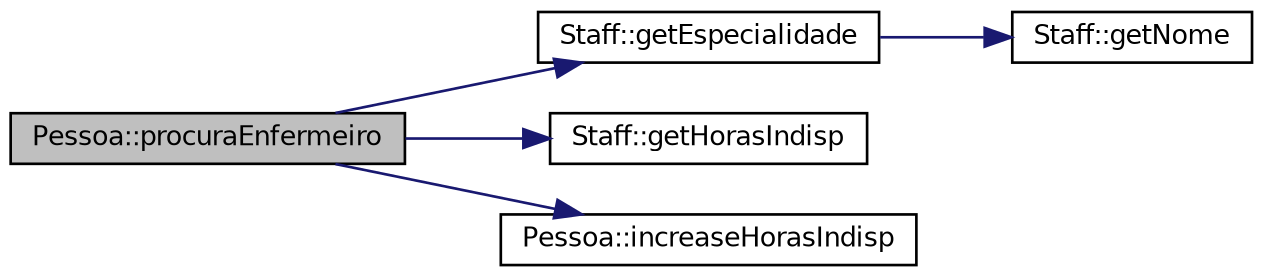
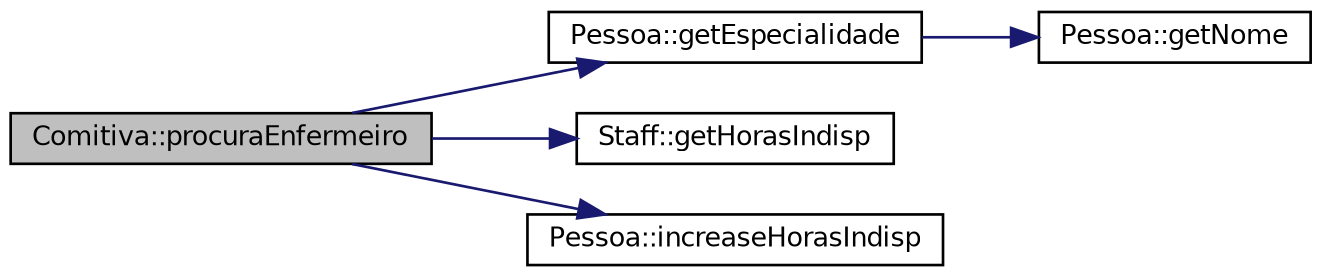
node "Staff::getEspecialidade": label "Staff::getEspecialidade" -> "Pessoa::getEspecialidade"
node "Staff::getNome": label "Staff::getNome" -> "Pessoa::getNome"
node "Pessoa::procuraEnfermeiro": label "Pessoa::procuraEnfermeiro" -> "Comitiva::procuraEnfermeiro"
